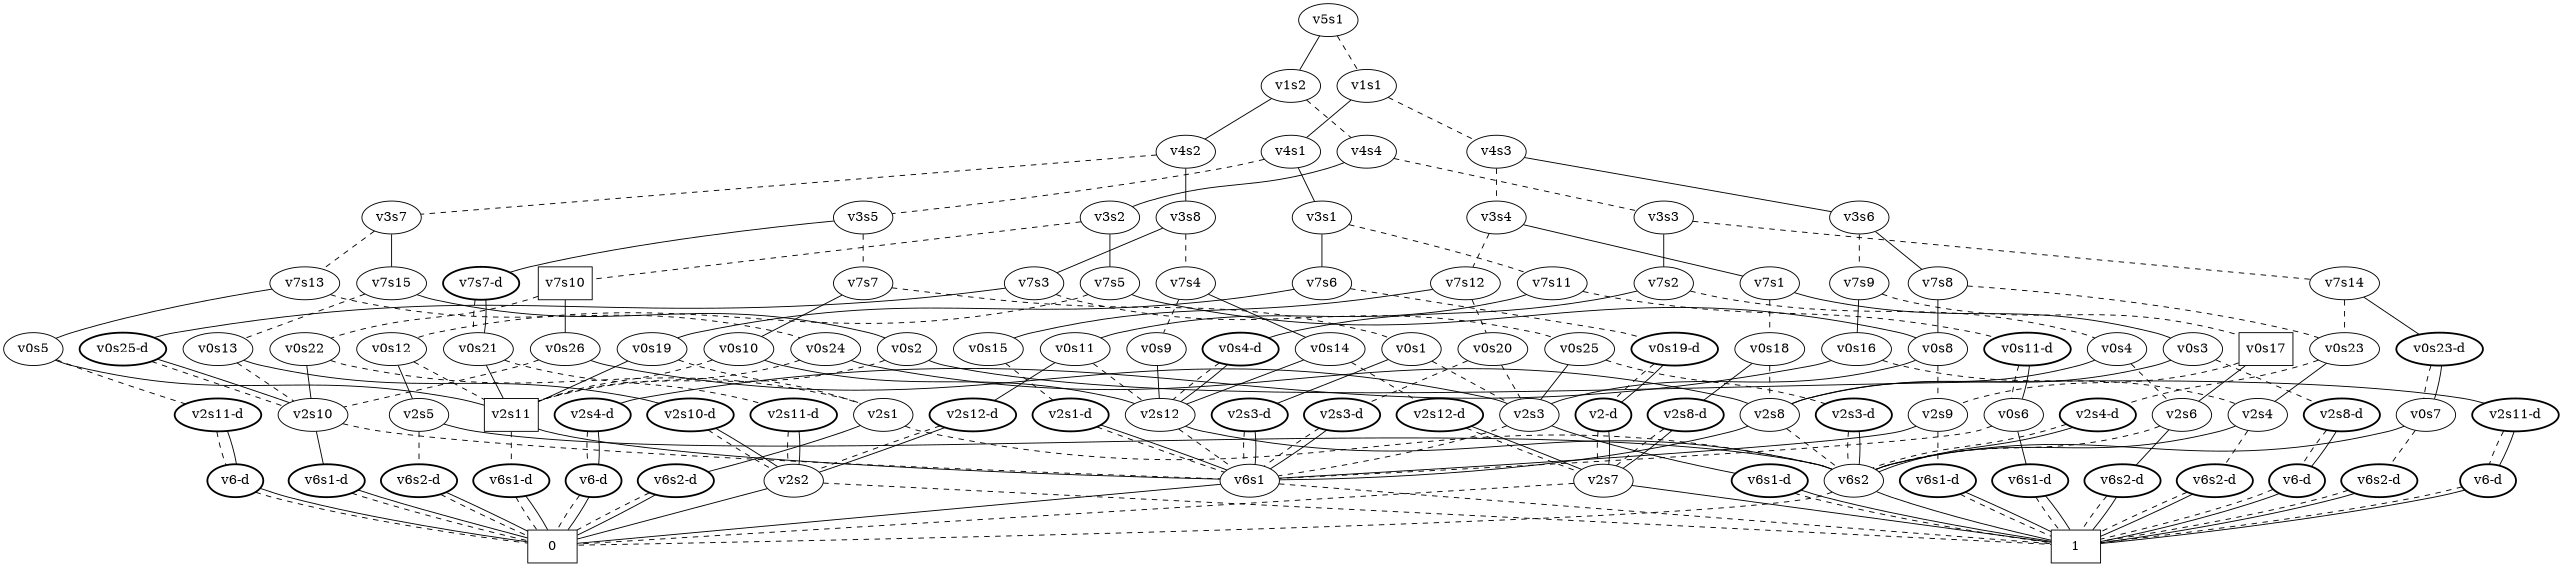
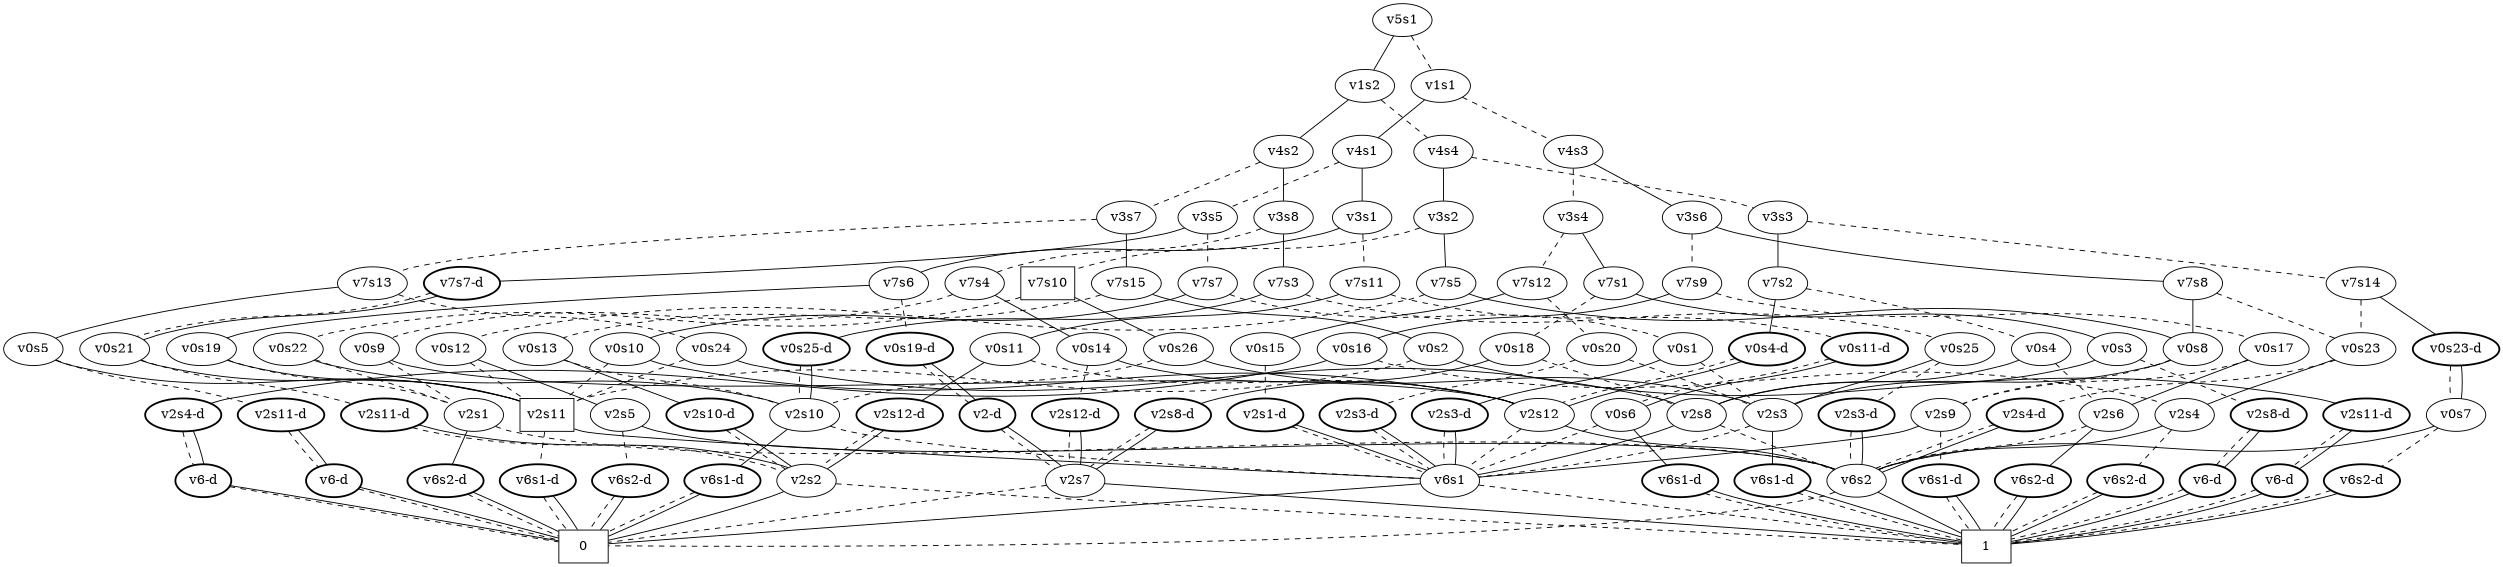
node "v0s17": shape box -> ellipse
edge "v0s9" -- "v2s1": added
